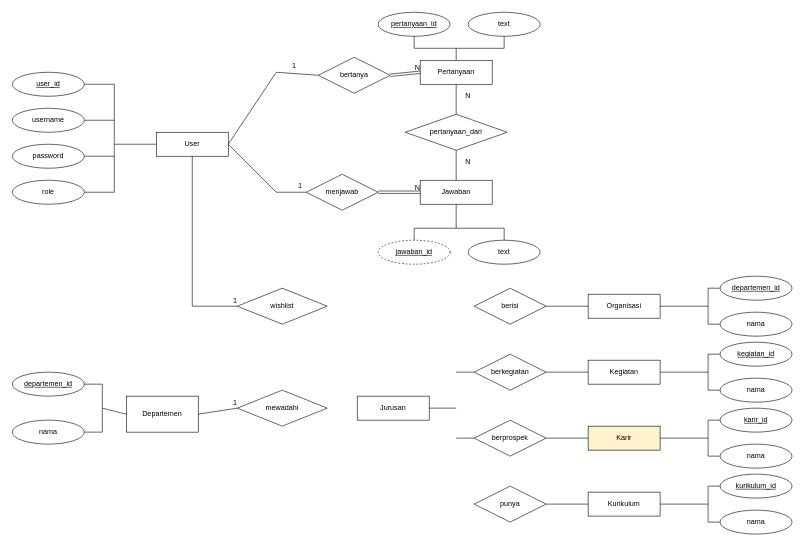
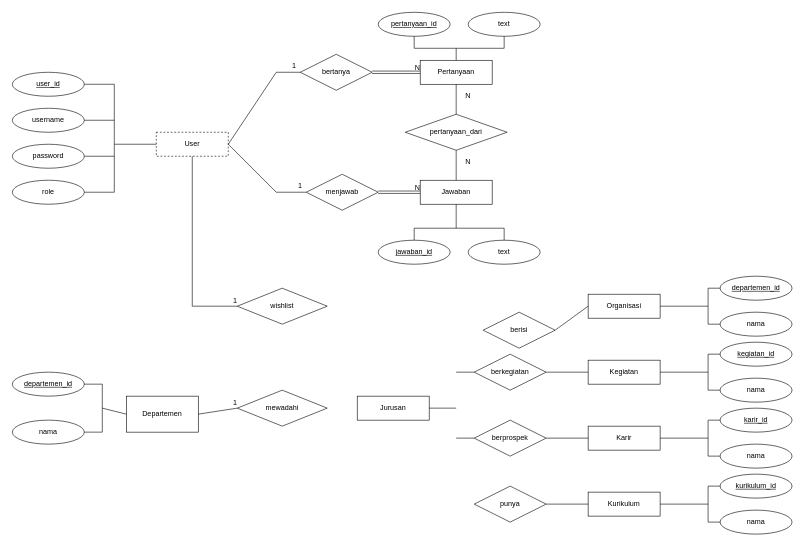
node "bertanya": moved (354, 75) -> (336, 72)
node "User": style solid -> dashed
node "jawaban_id": style dashed -> solid
node "berisi": moved (510, 306) -> (519, 330)
node "Karir": fillcolor #fff2cc -> #ffffff
